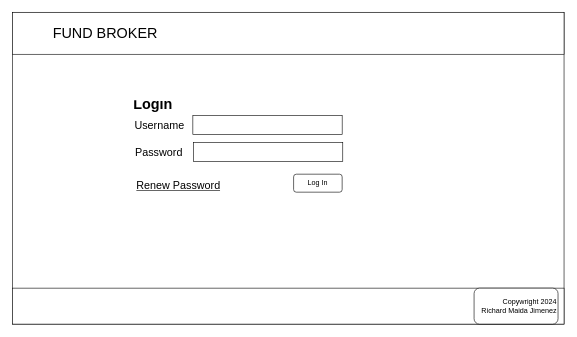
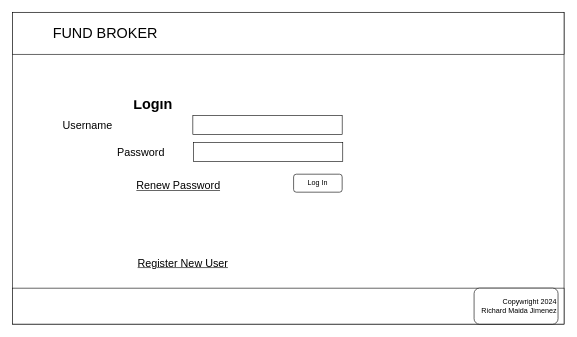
node "Username": moved (163, 125) -> (91, 125)
node "Password": moved (164, 152) -> (146, 152)
node "Register New User": added
